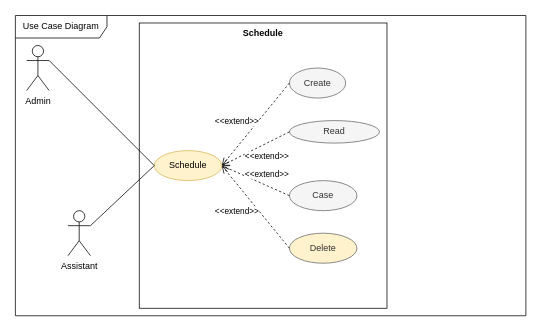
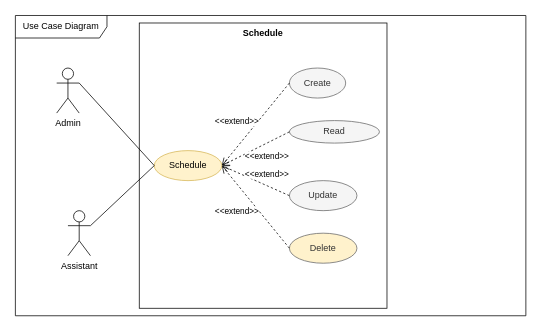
node "Admin": moved (38, 68) -> (68, 90)
node "Case": label "Case" -> "Update"
